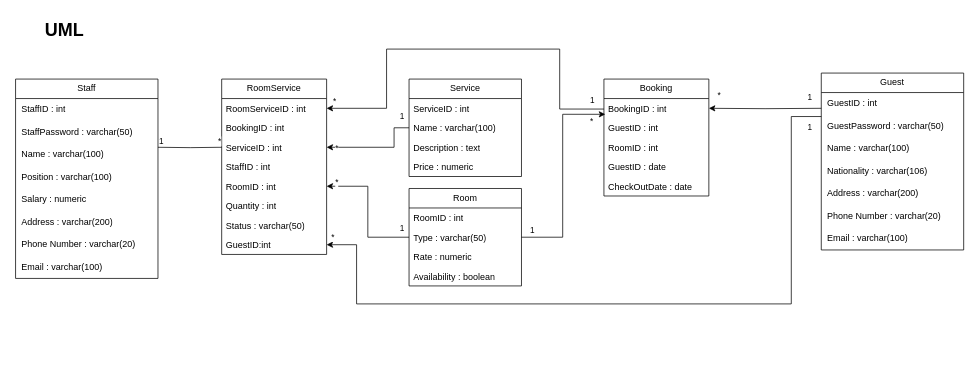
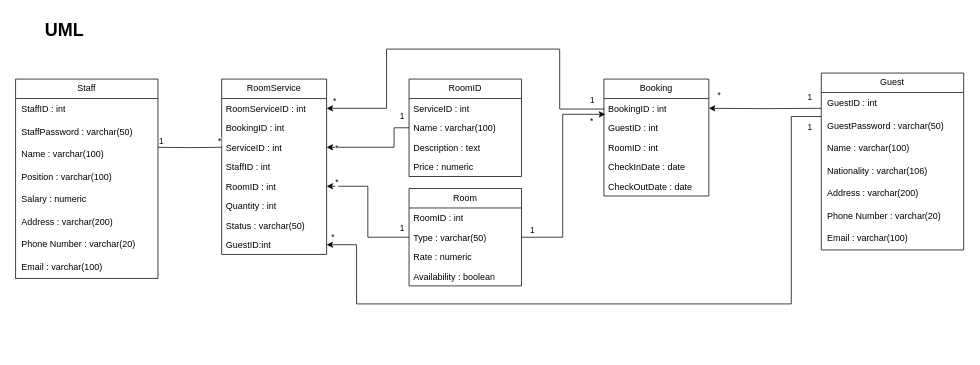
node "Service": label "Service" -> "RoomID"
node "GuestID : date": label "GuestID : date" -> "CheckInDate : date"
